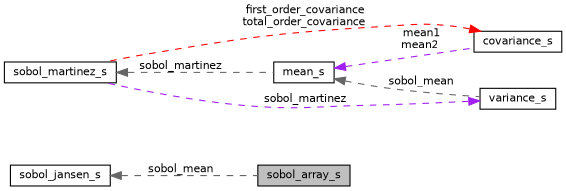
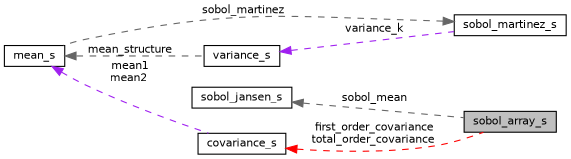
edge "sobol_martinez_s" -> "covariance_s": now "sobol_array_s" -> "covariance_s"
edge "variance_s" -> "mean_s": label " sobol_mean" -> " mean_structure"
edge "sobol_martinez_s" -> "variance_s": label " sobol_martinez" -> " variance_k"
